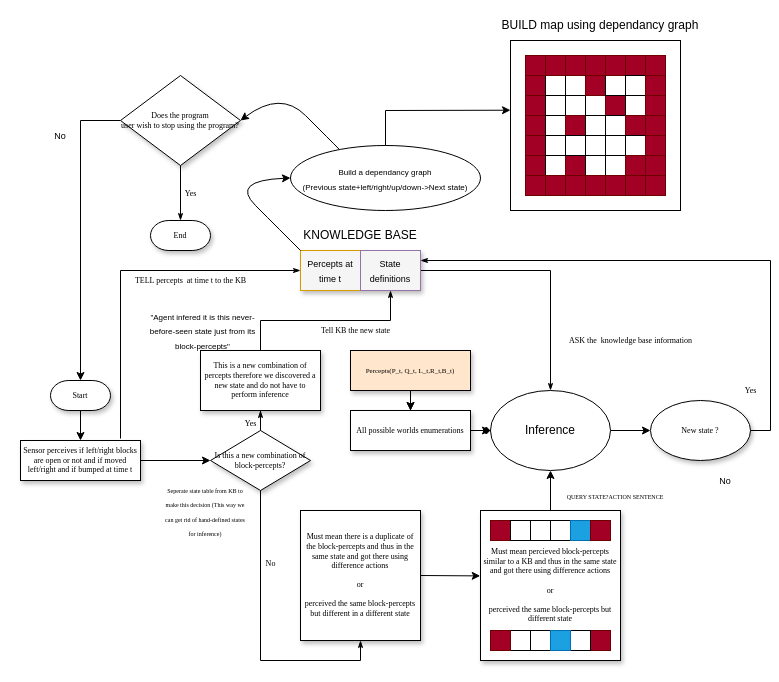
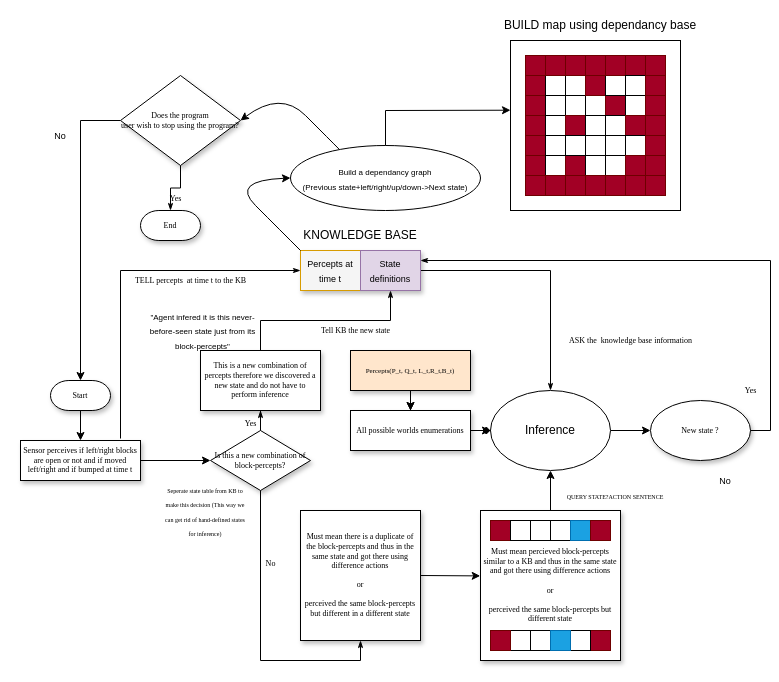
node "BUILD map using dependancy graph": label "BUILD map using dependancy graph" -> "BUILD map using dependancy base"
node "End": moved (181, 236) -> (171, 226)
node "State definitions": fillcolor #f5f5f5 -> #e1d5e7
